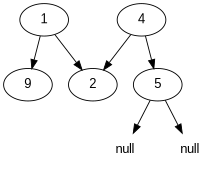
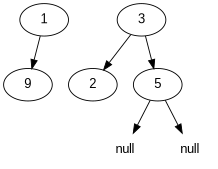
node "4": label "4" -> "3"
edge "1" -> "2": removed
